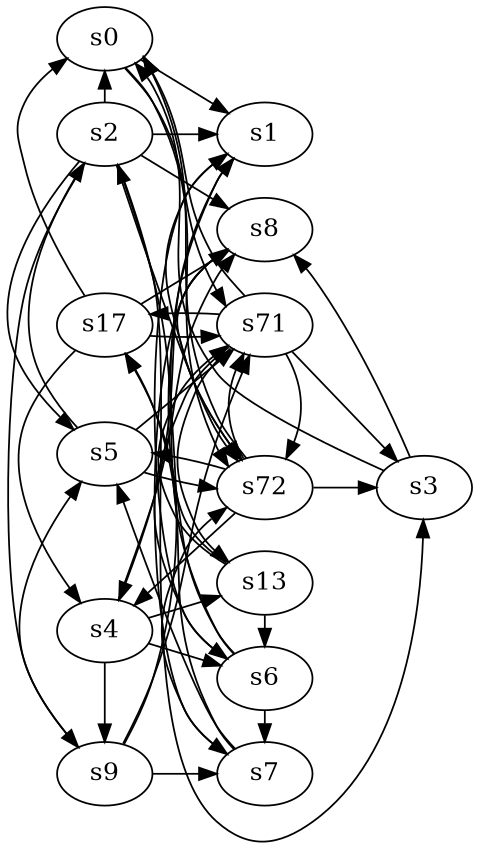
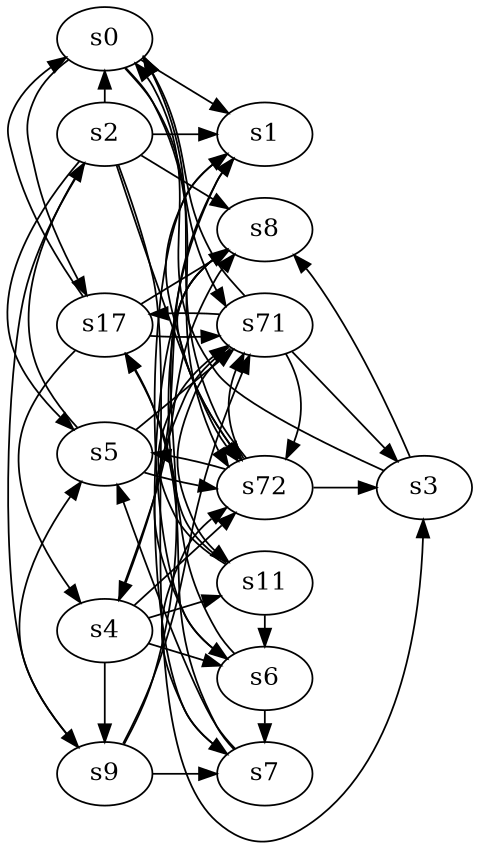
edge "s0" -> "s17": added
edge "s6" -> "s2": removed
edge "s72" -> "s4": reversed
node "s13": label "s13" -> "s11"
